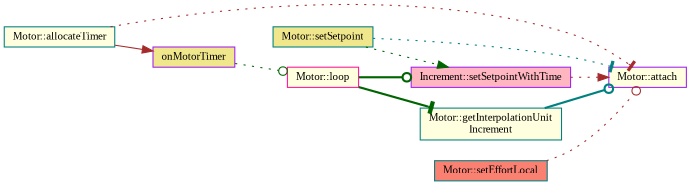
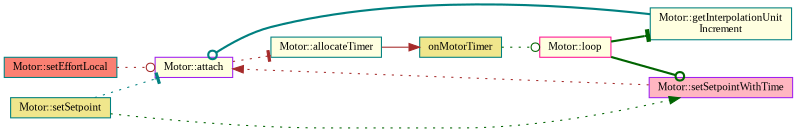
edge "Motor::allocateTimer" -> "Motor::attach": reversed
node "onMotorTimer": color purple -> teal
node "Increment::setSetpointWithTime": label "Increment::setSetpointWithTime" -> "Motor::setSetpointWithTime"
